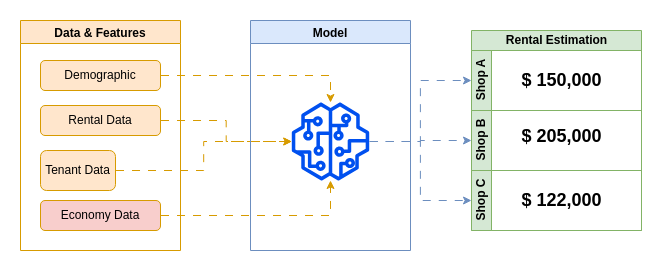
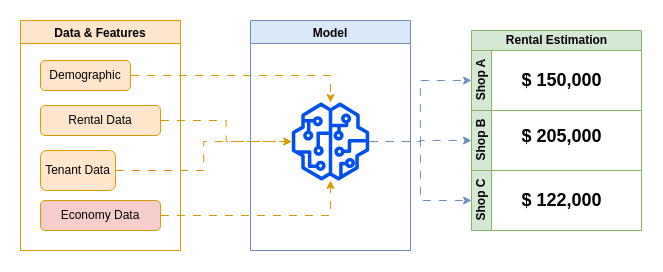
node "Demographic": size 120x30 -> 90x30
